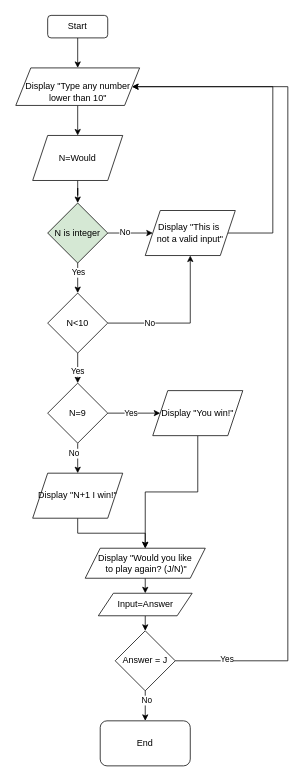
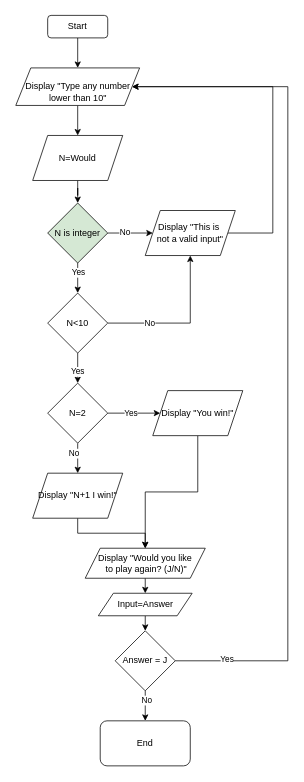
node "N=9": label "N=9" -> "N=2"
